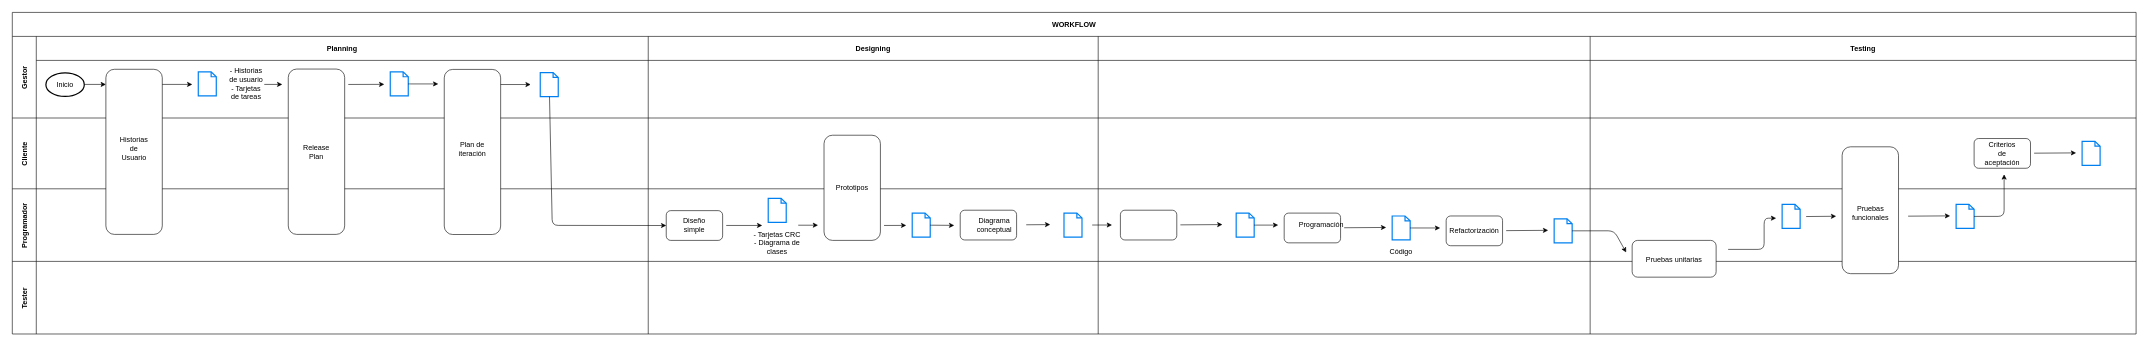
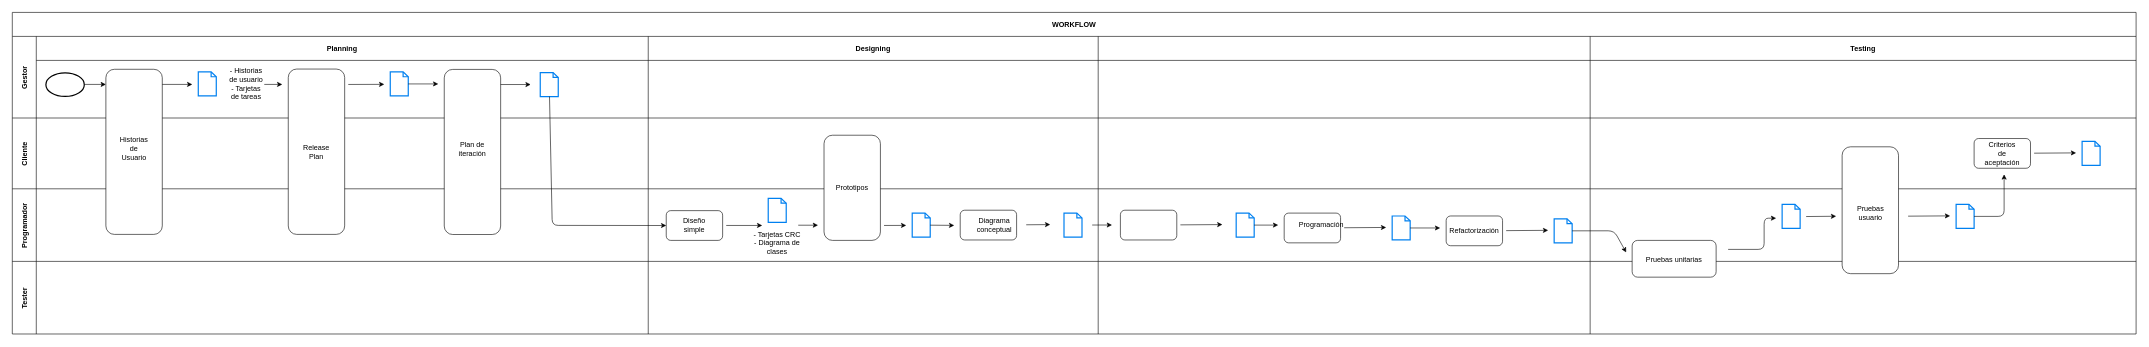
node "Inicio": removed
node "Pruebas funcionales": label "Pruebas funcionales" -> "Pruebas usuario"
node "Código": removed
